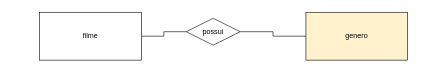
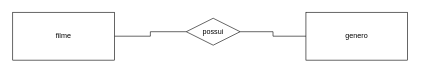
node "filme": moved (90, 36) -> (63, 36)
node "genero": fillcolor #fff2cc -> #ffffff
